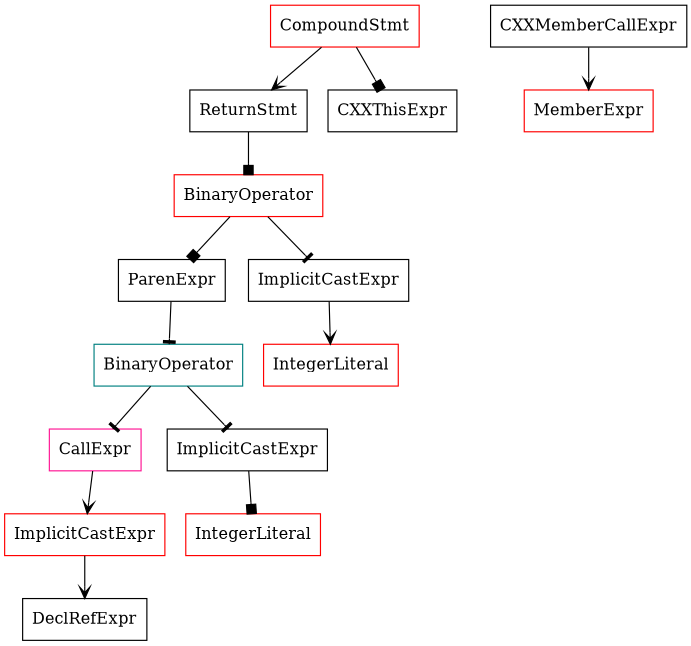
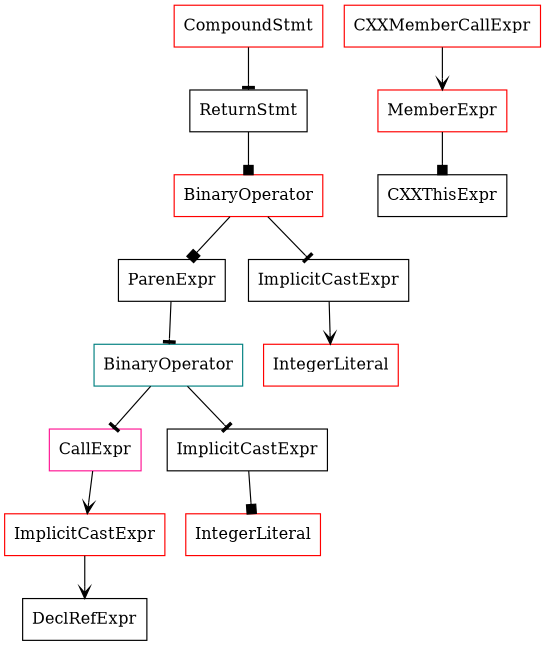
node "CXXMemberCallExpr": color black -> red
edge "CompoundStmt" -> "CXXThisExpr": now "MemberExpr" -> "CXXThisExpr"
edge "CompoundStmt" -> "ReturnStmt": arrowhead vee -> tee
